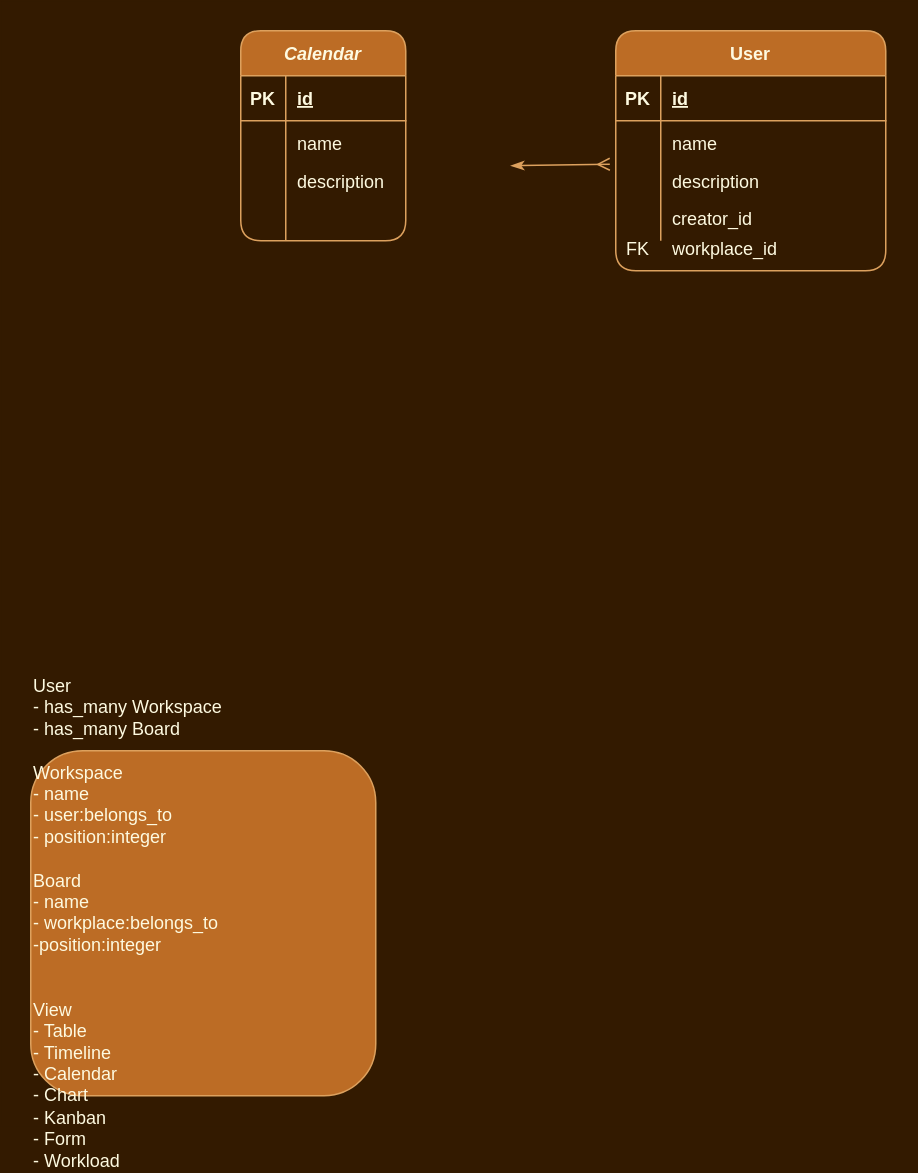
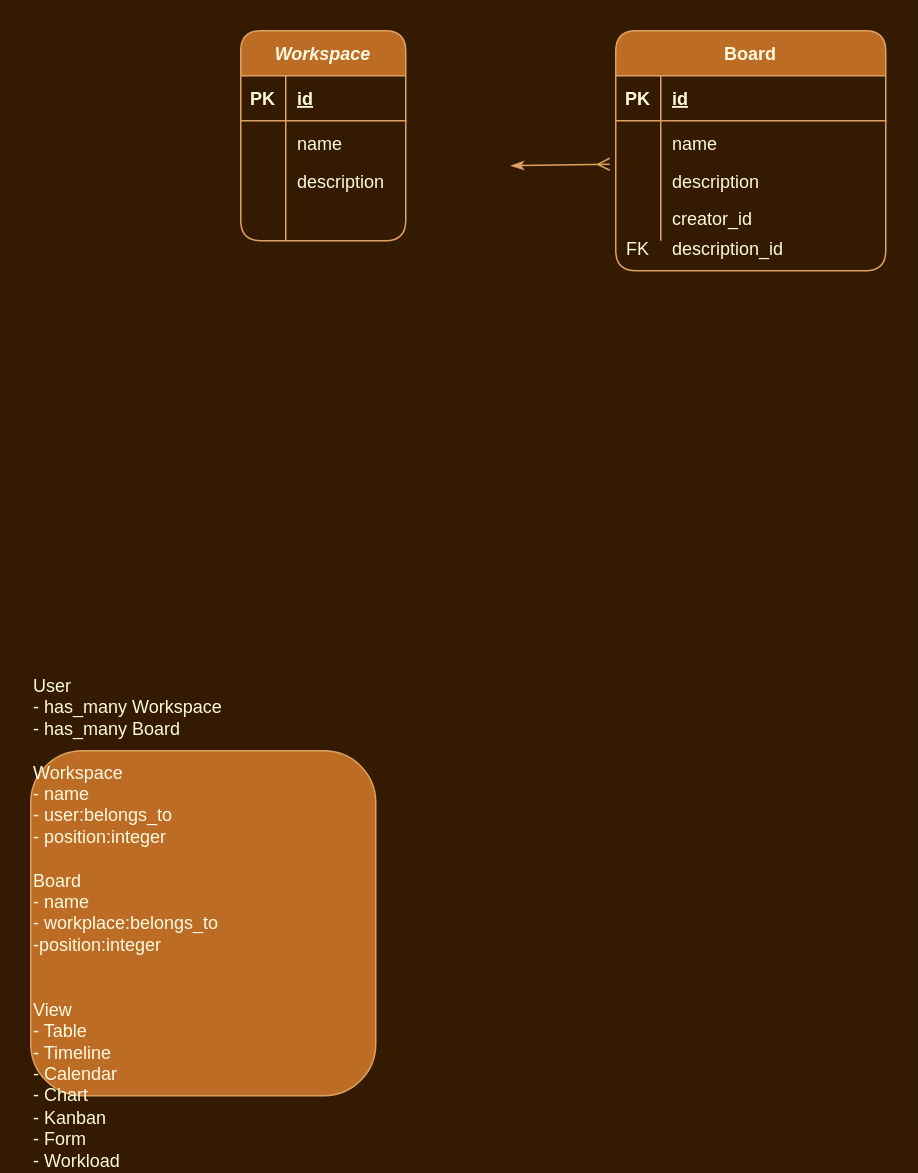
node "Calendar": label "Calendar" -> "Workspace"
node "User": label "User" -> "Board"
node "workplace_id": label "workplace_id" -> "description_id"
